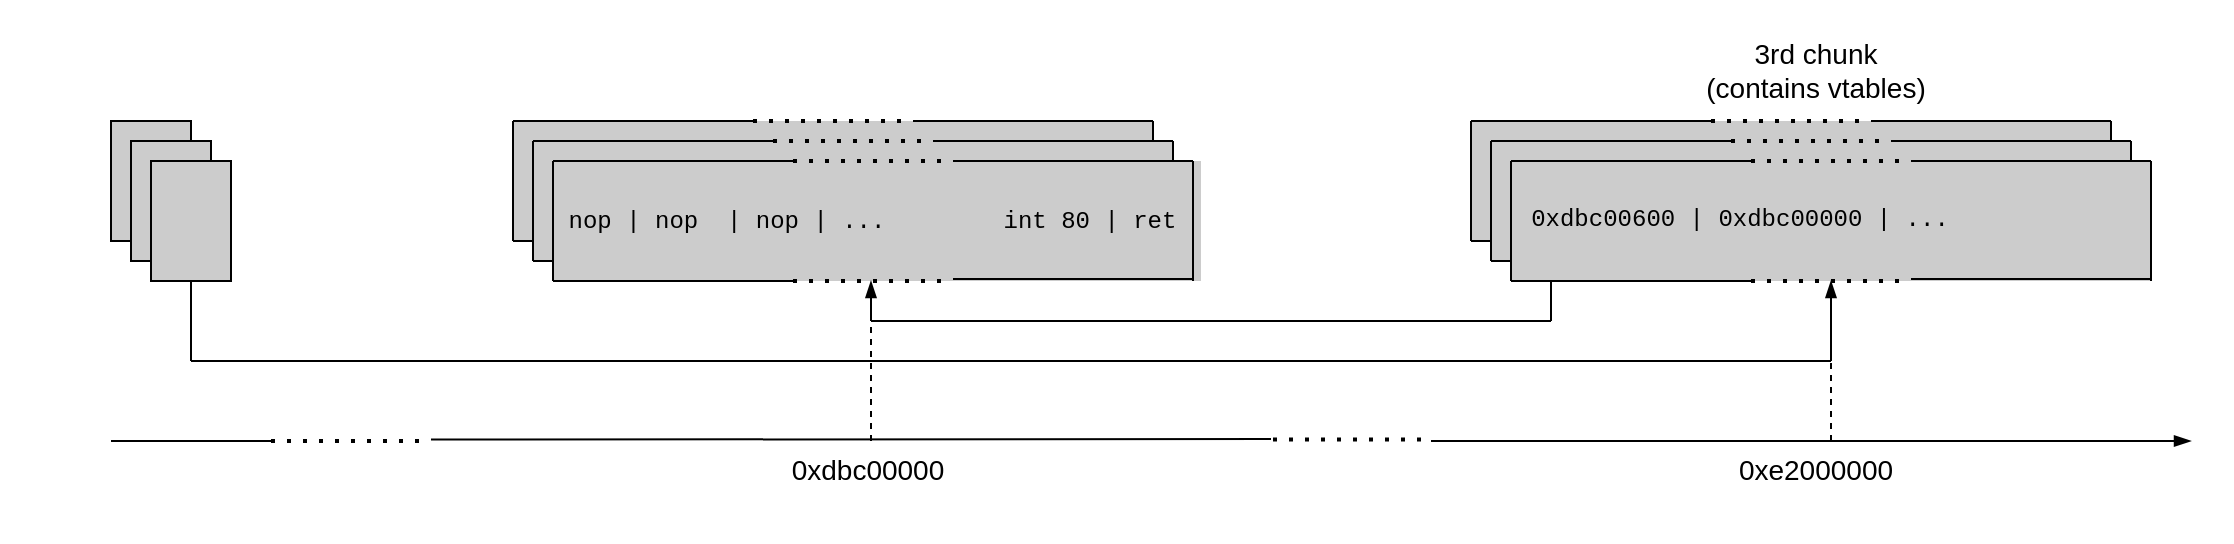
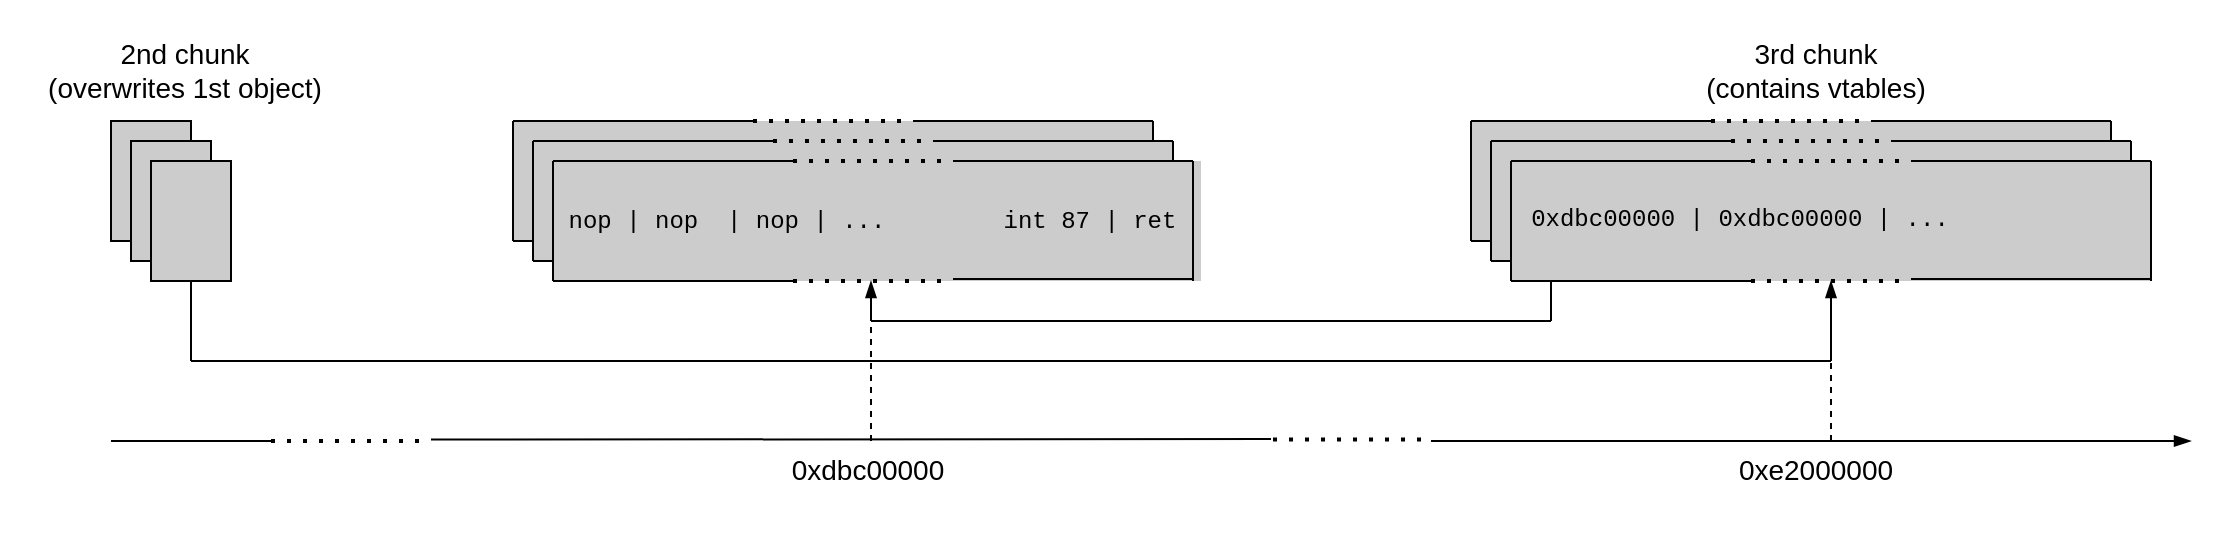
node "2nd chunk (overwrites 1st object)": added
node "int 80 | ret": label "int 80 | ret" -> "int 87 | ret"
node "0xdbc00600 | 0xdbc00000 | ...": label "0xdbc00600 | 0xdbc00000 | ..." -> "0xdbc00000 | 0xdbc00000 | ..."
